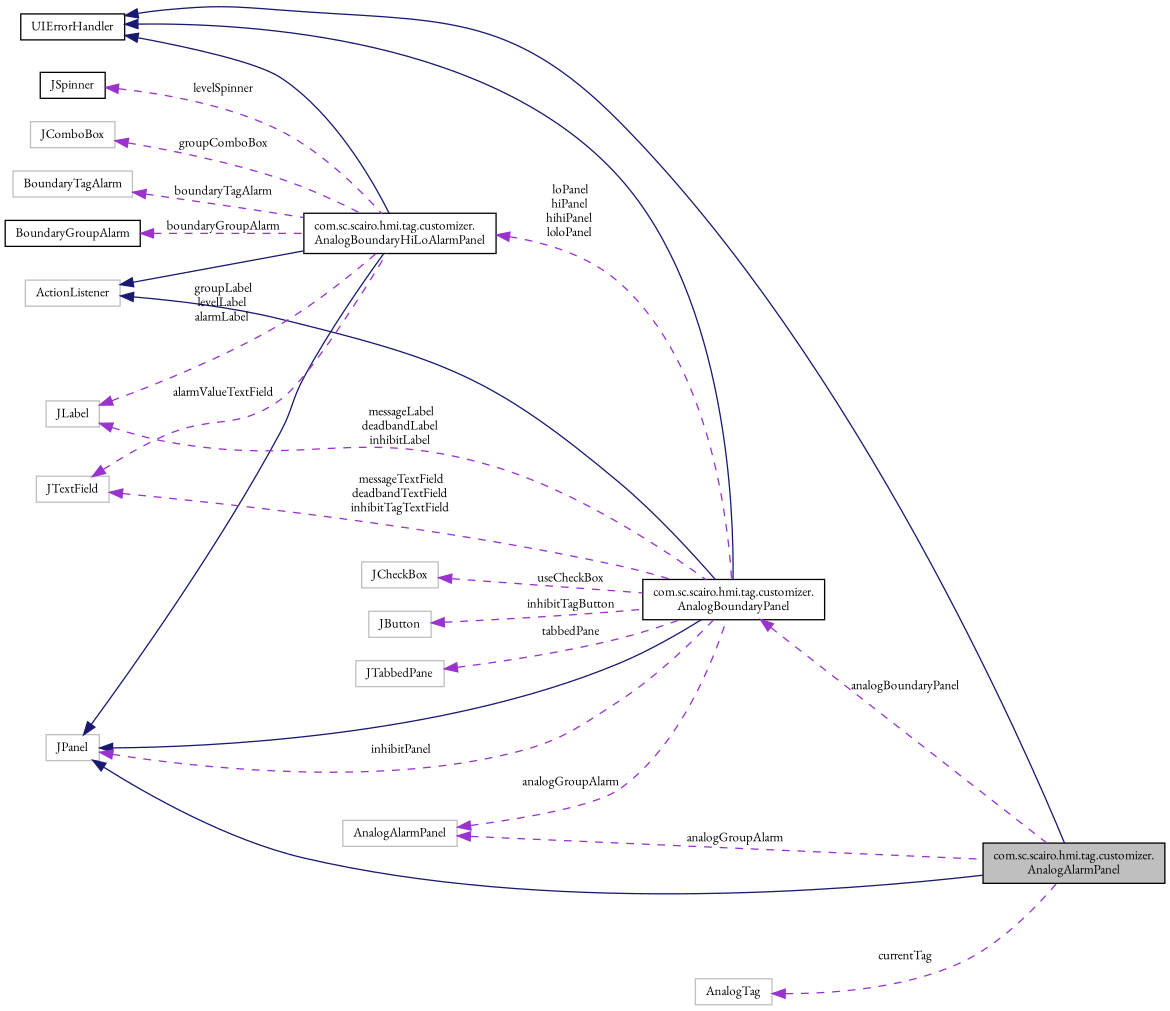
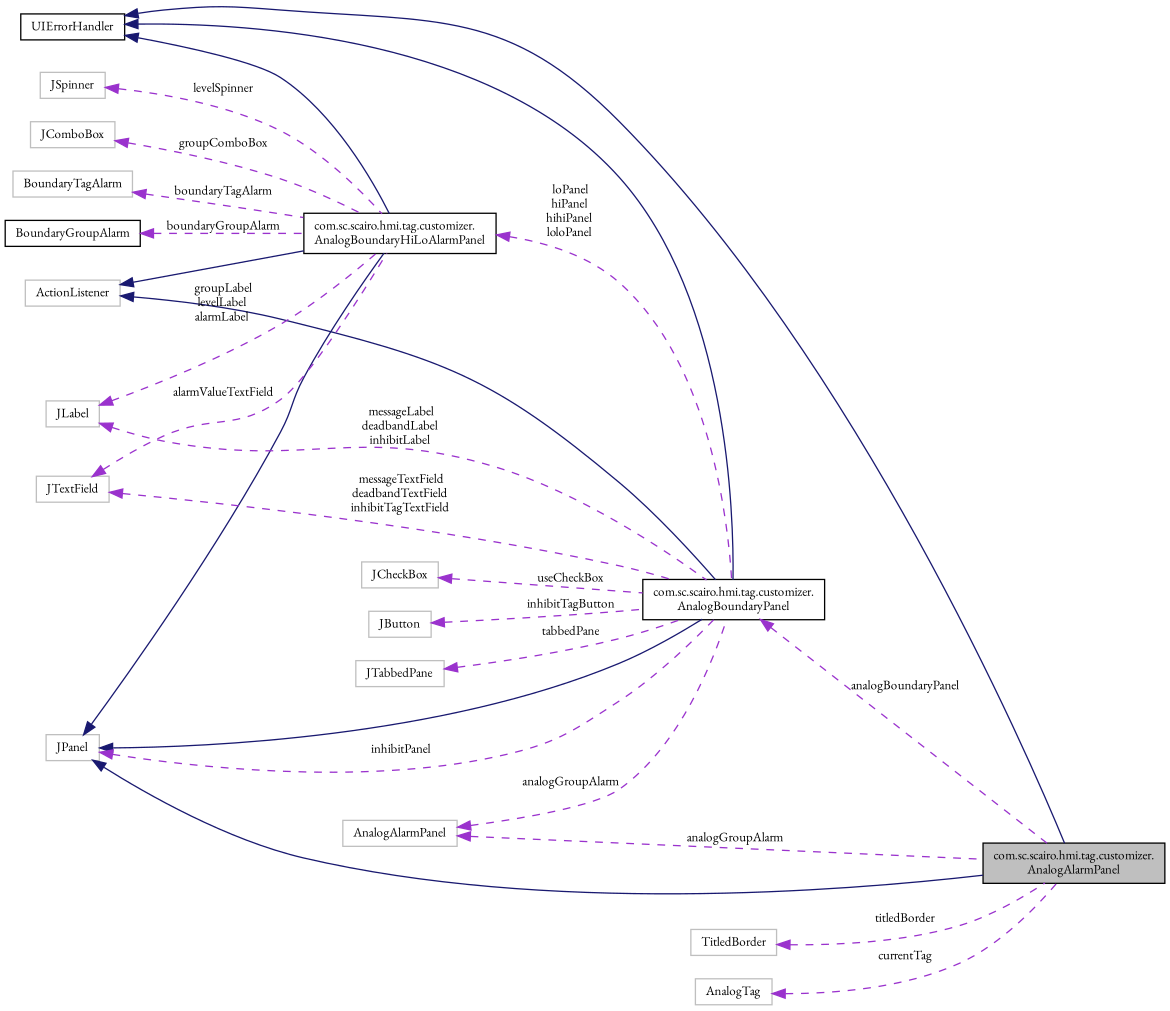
node "JSpinner": color black -> grey75
node "TitledBorder": added
